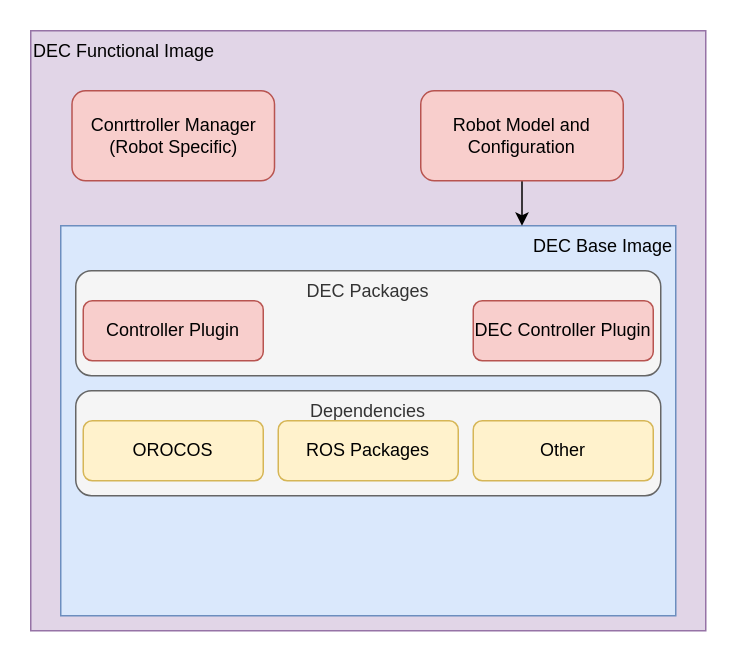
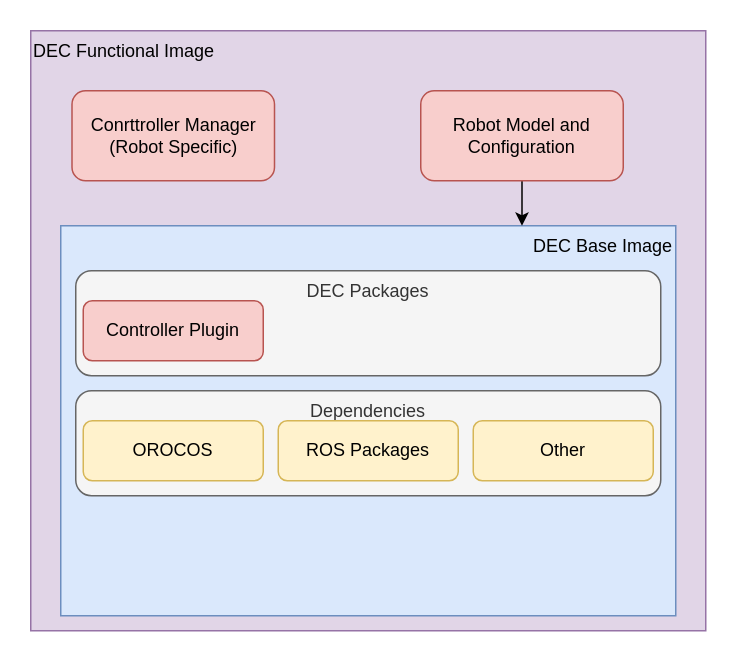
node "DEC Controller Plugin": removed
